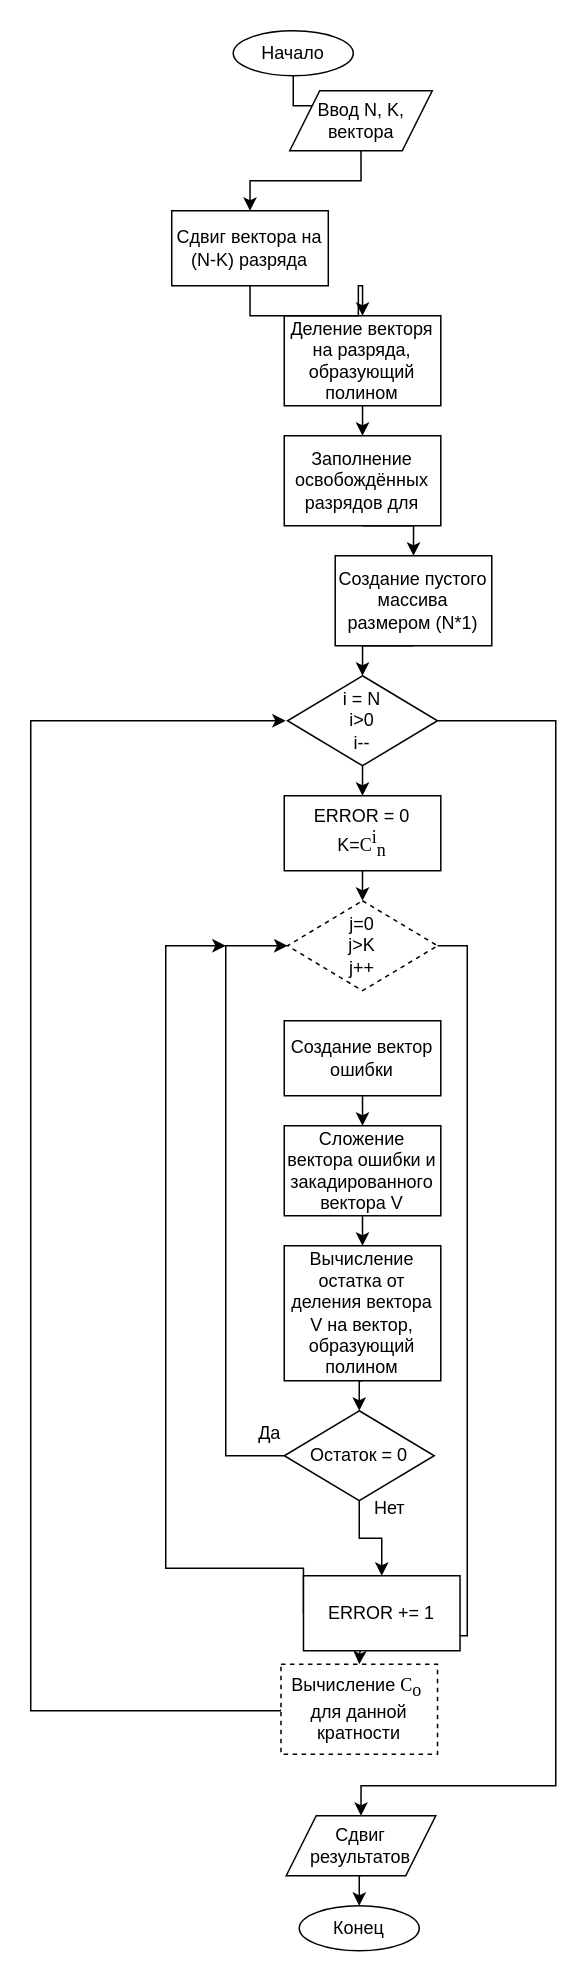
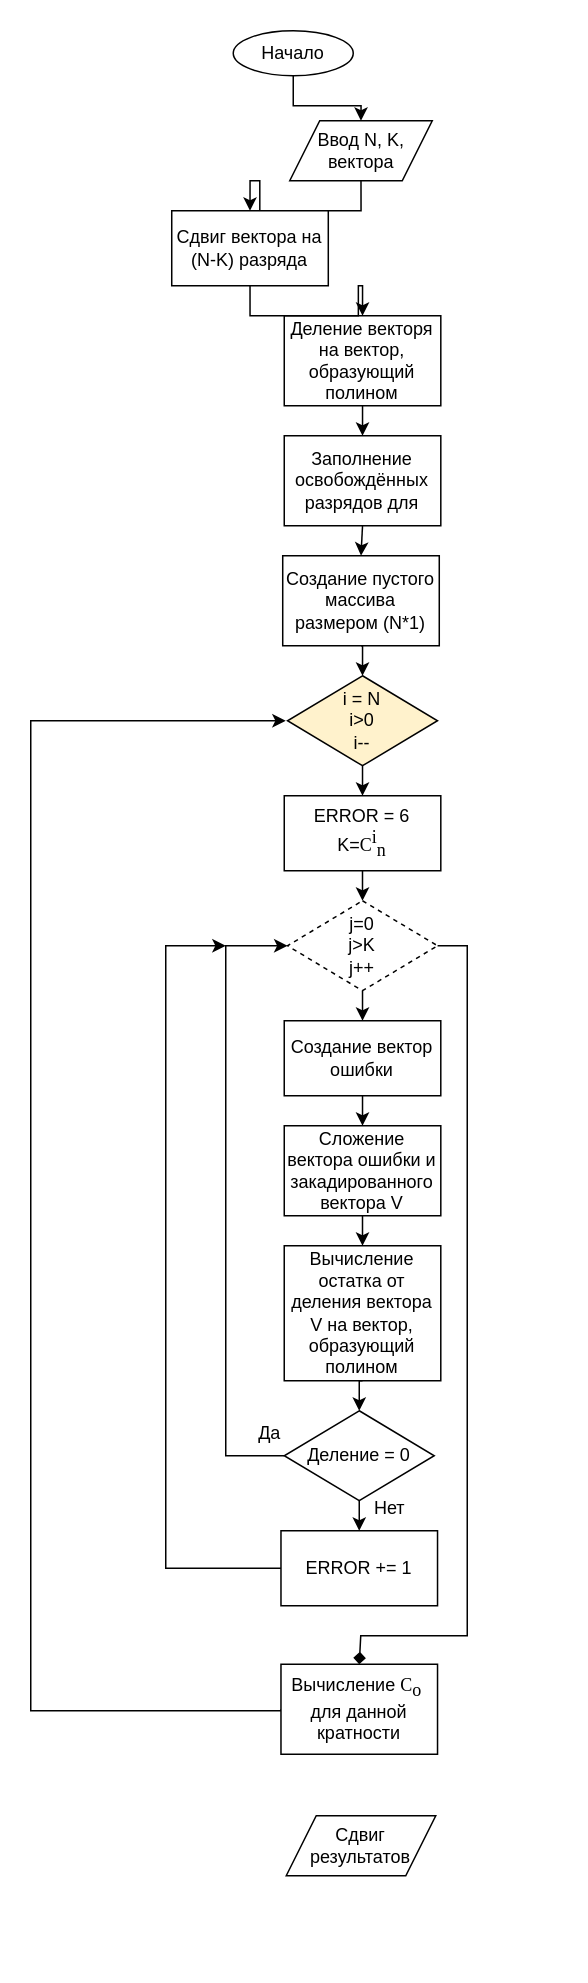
node "Ввод N, K, вектора": moved (361, 121) -> (361, 151)
node "Деление векторя на разряда, образующий полином": label "Деление векторя на разряда, образующий полином" -> "Деление векторя на вектор, образующий полином"
node "Создание пустого массива размером (N*1)": moved (413, 601) -> (361, 601)
node "i = N i>0 i--": fillcolor #ffffff -> #fff2cc
node "ERROR = 0 K=Cin": label "ERROR = 0 K=Cin" -> "ERROR = 6 K=Cin"
edge "j=0 j>K j++" -> "Создание вектор ошибки": added
edge "i = N i>0 i--" -> "Сдвиг результатов": removed
node "Остаток = 0": label "Остаток = 0" -> "Деление = 0"
node "ERROR += 1": moved (382, 1613) -> (359, 1568)
edge "j=0 j>K j++" -> "Вычисление Cо для данной кратности": arrowhead classic -> diamond
node "Вычисление Cо для данной кратности": style dashed -> solid
edge "Сдвиг результатов" -> "Конец": removed
node "Конец": removed
